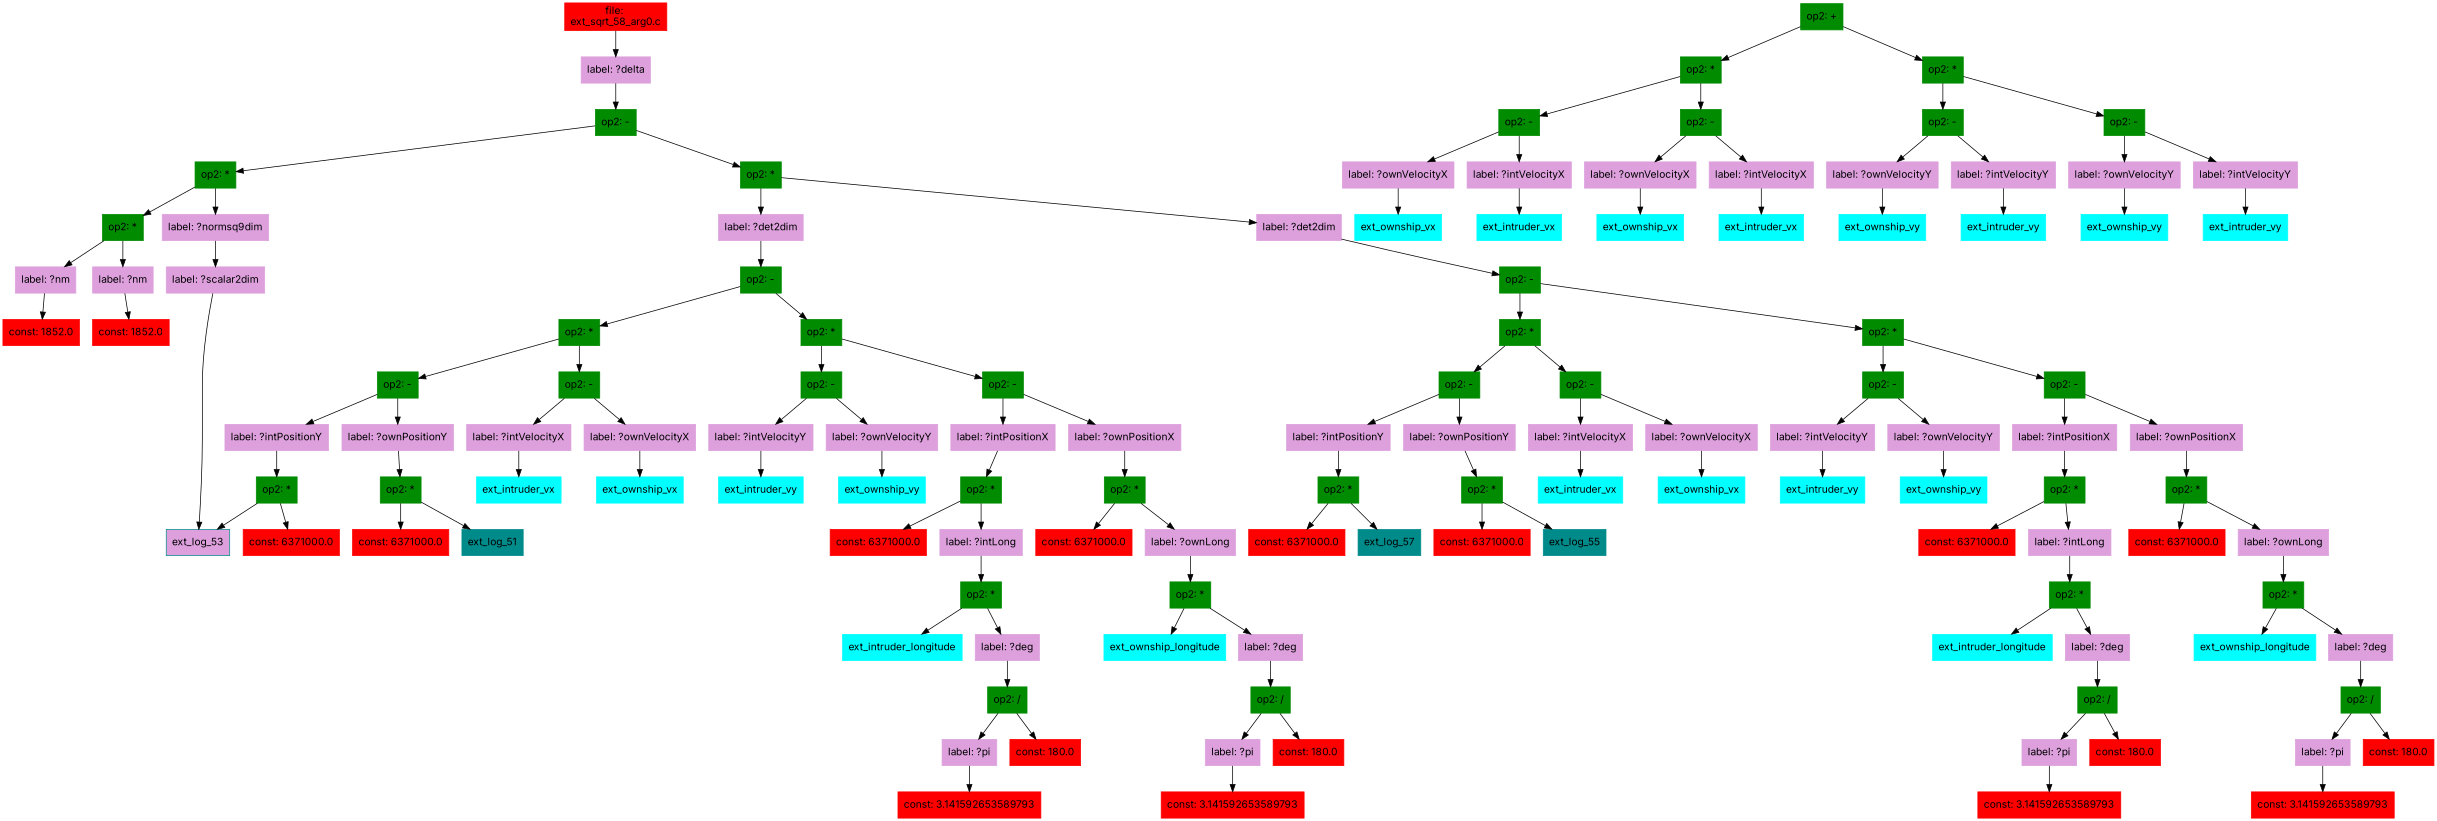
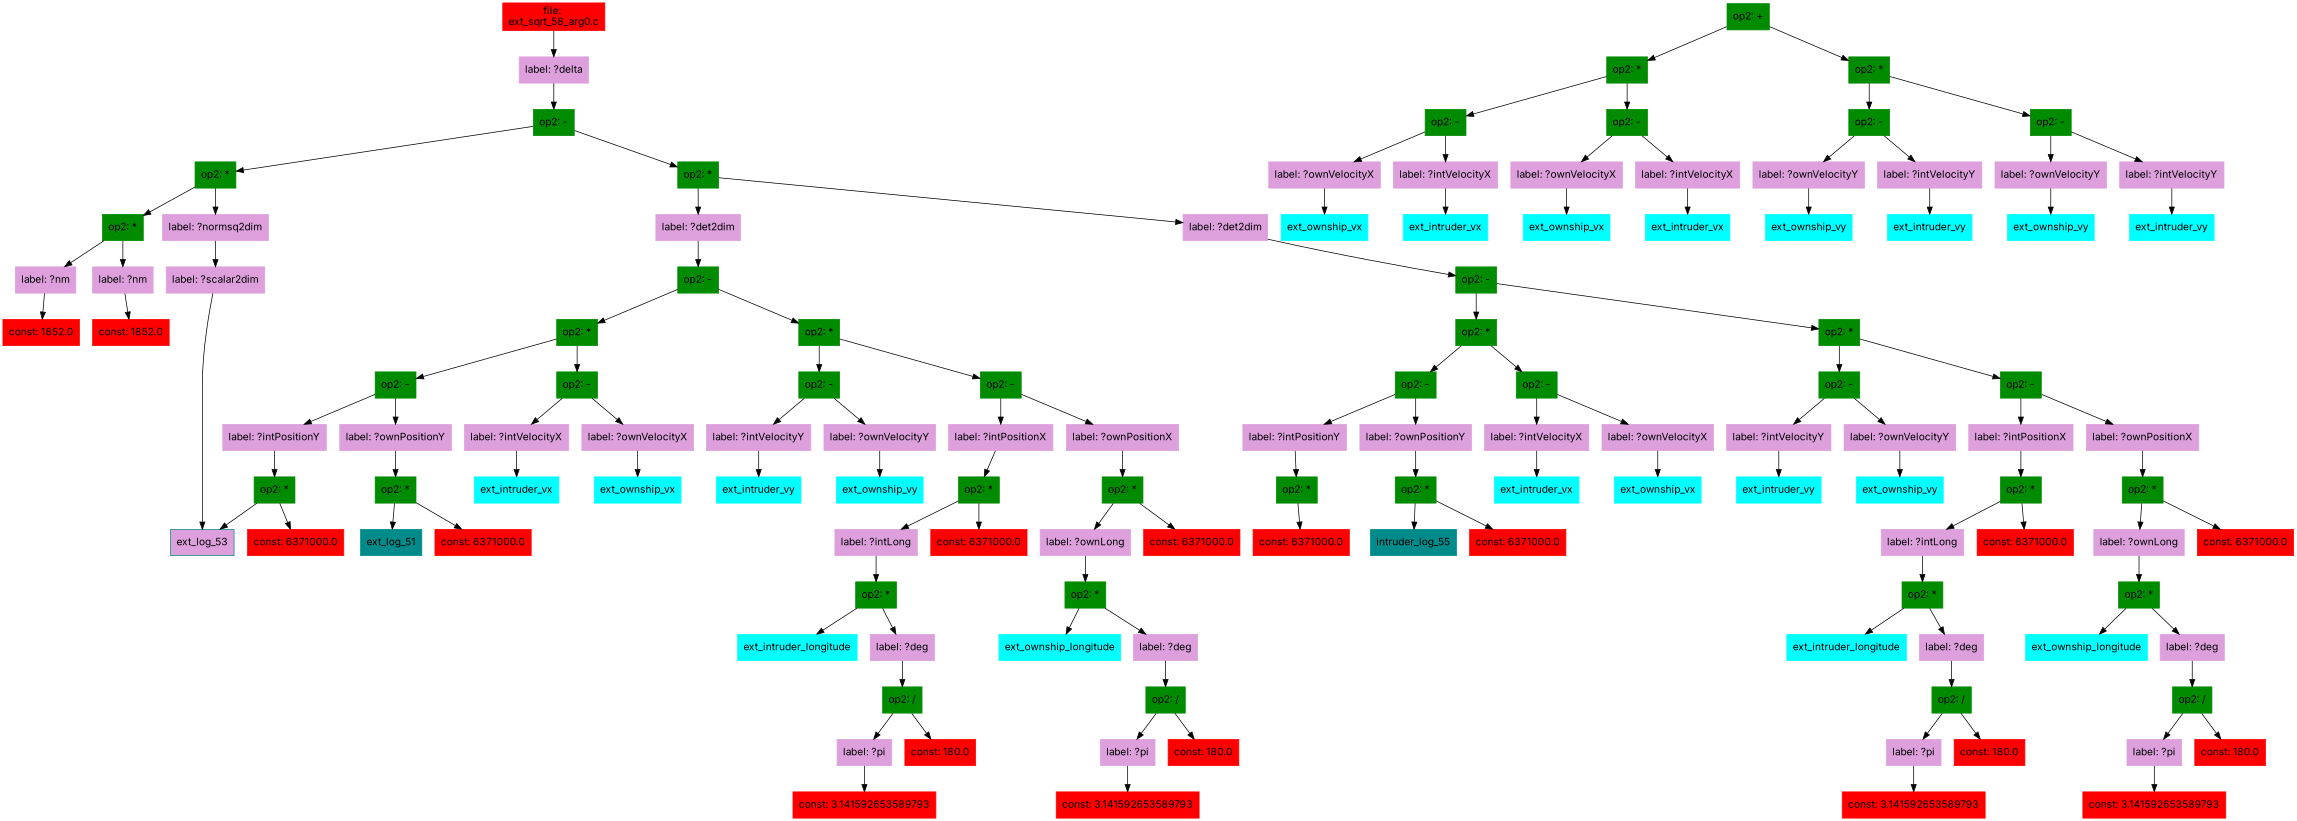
node "label: ?normsq9dim": label "label: ?normsq9dim" -> "label: ?normsq2dim"
node "ext_log_57": removed
node "ext_log_55": label "ext_log_55" -> "intruder_log_55"
